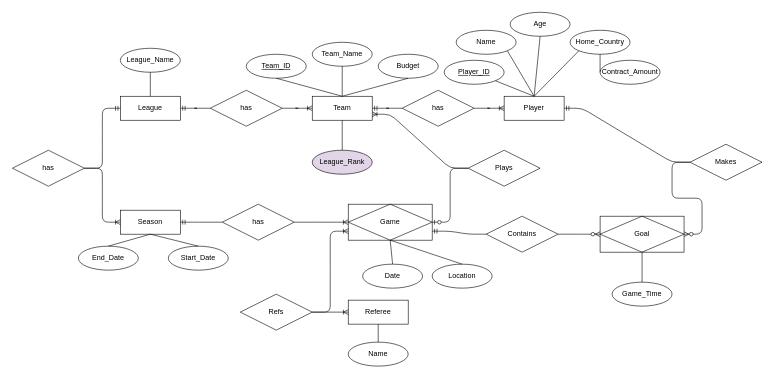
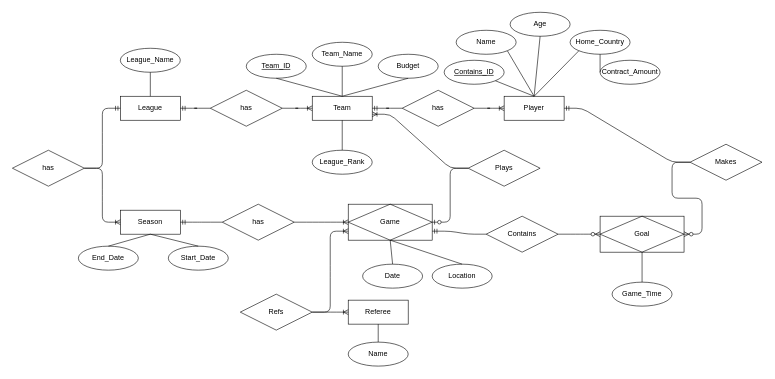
node "Player_ID": label "Player_ID" -> "Contains_ID"
node "League_Rank": fillcolor #e1d5e7 -> #ffffff
